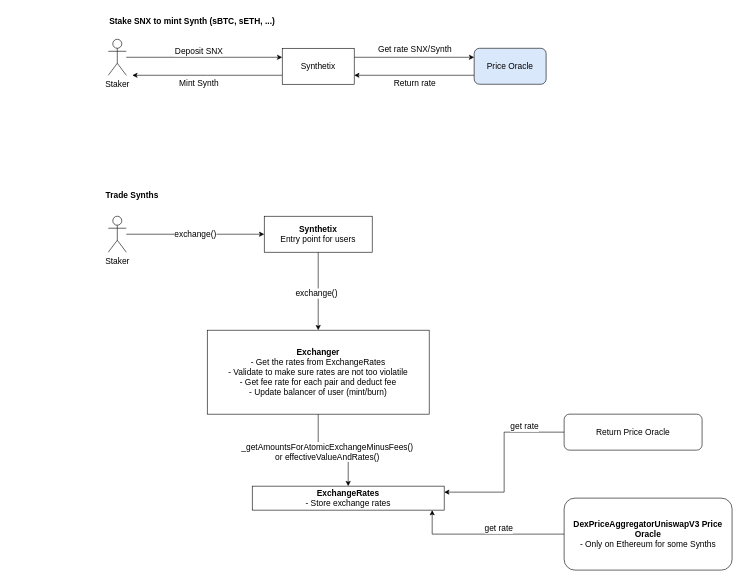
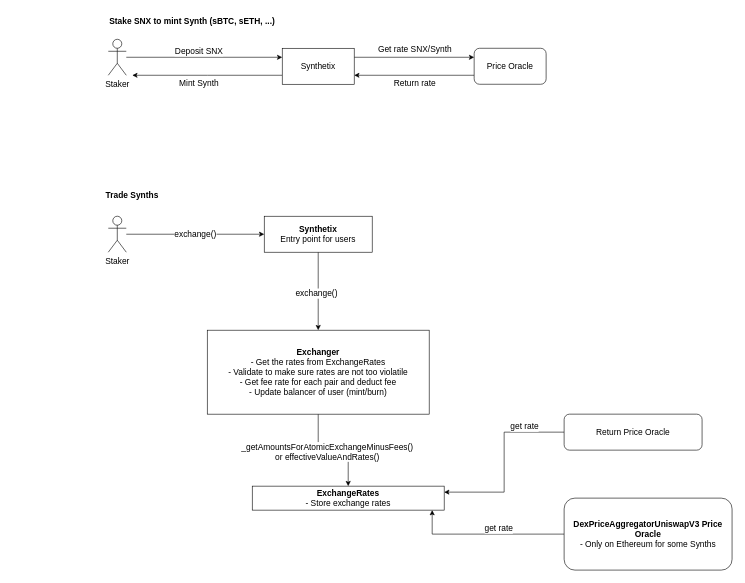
node "Price Oracle": fillcolor #dae8fc -> #ffffff
